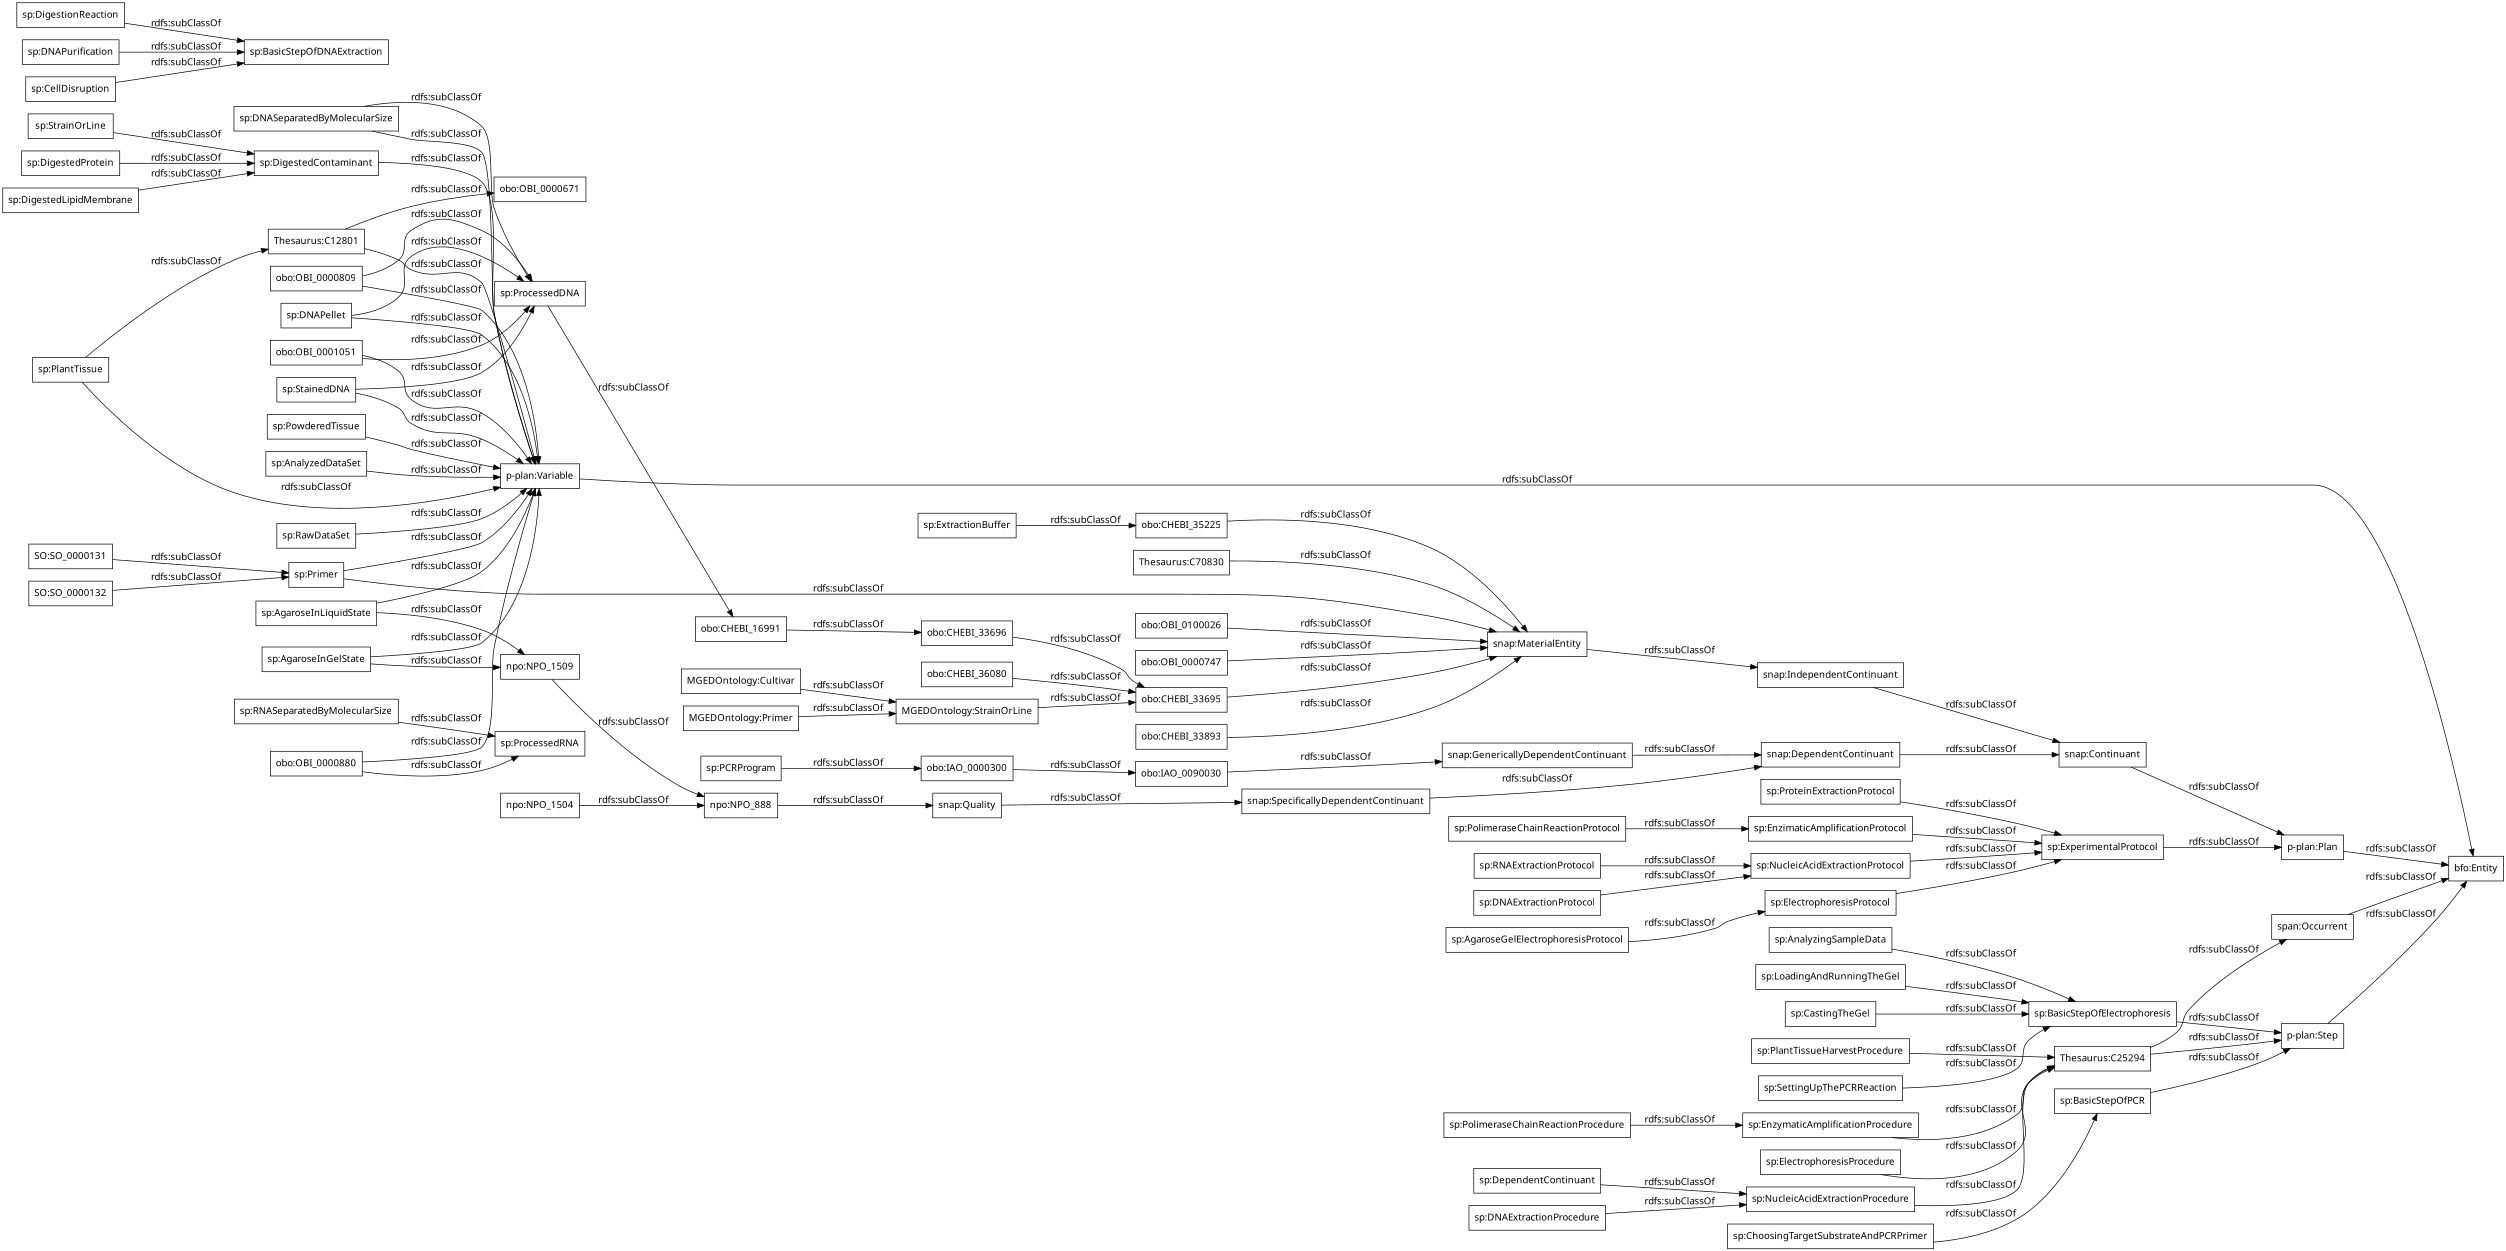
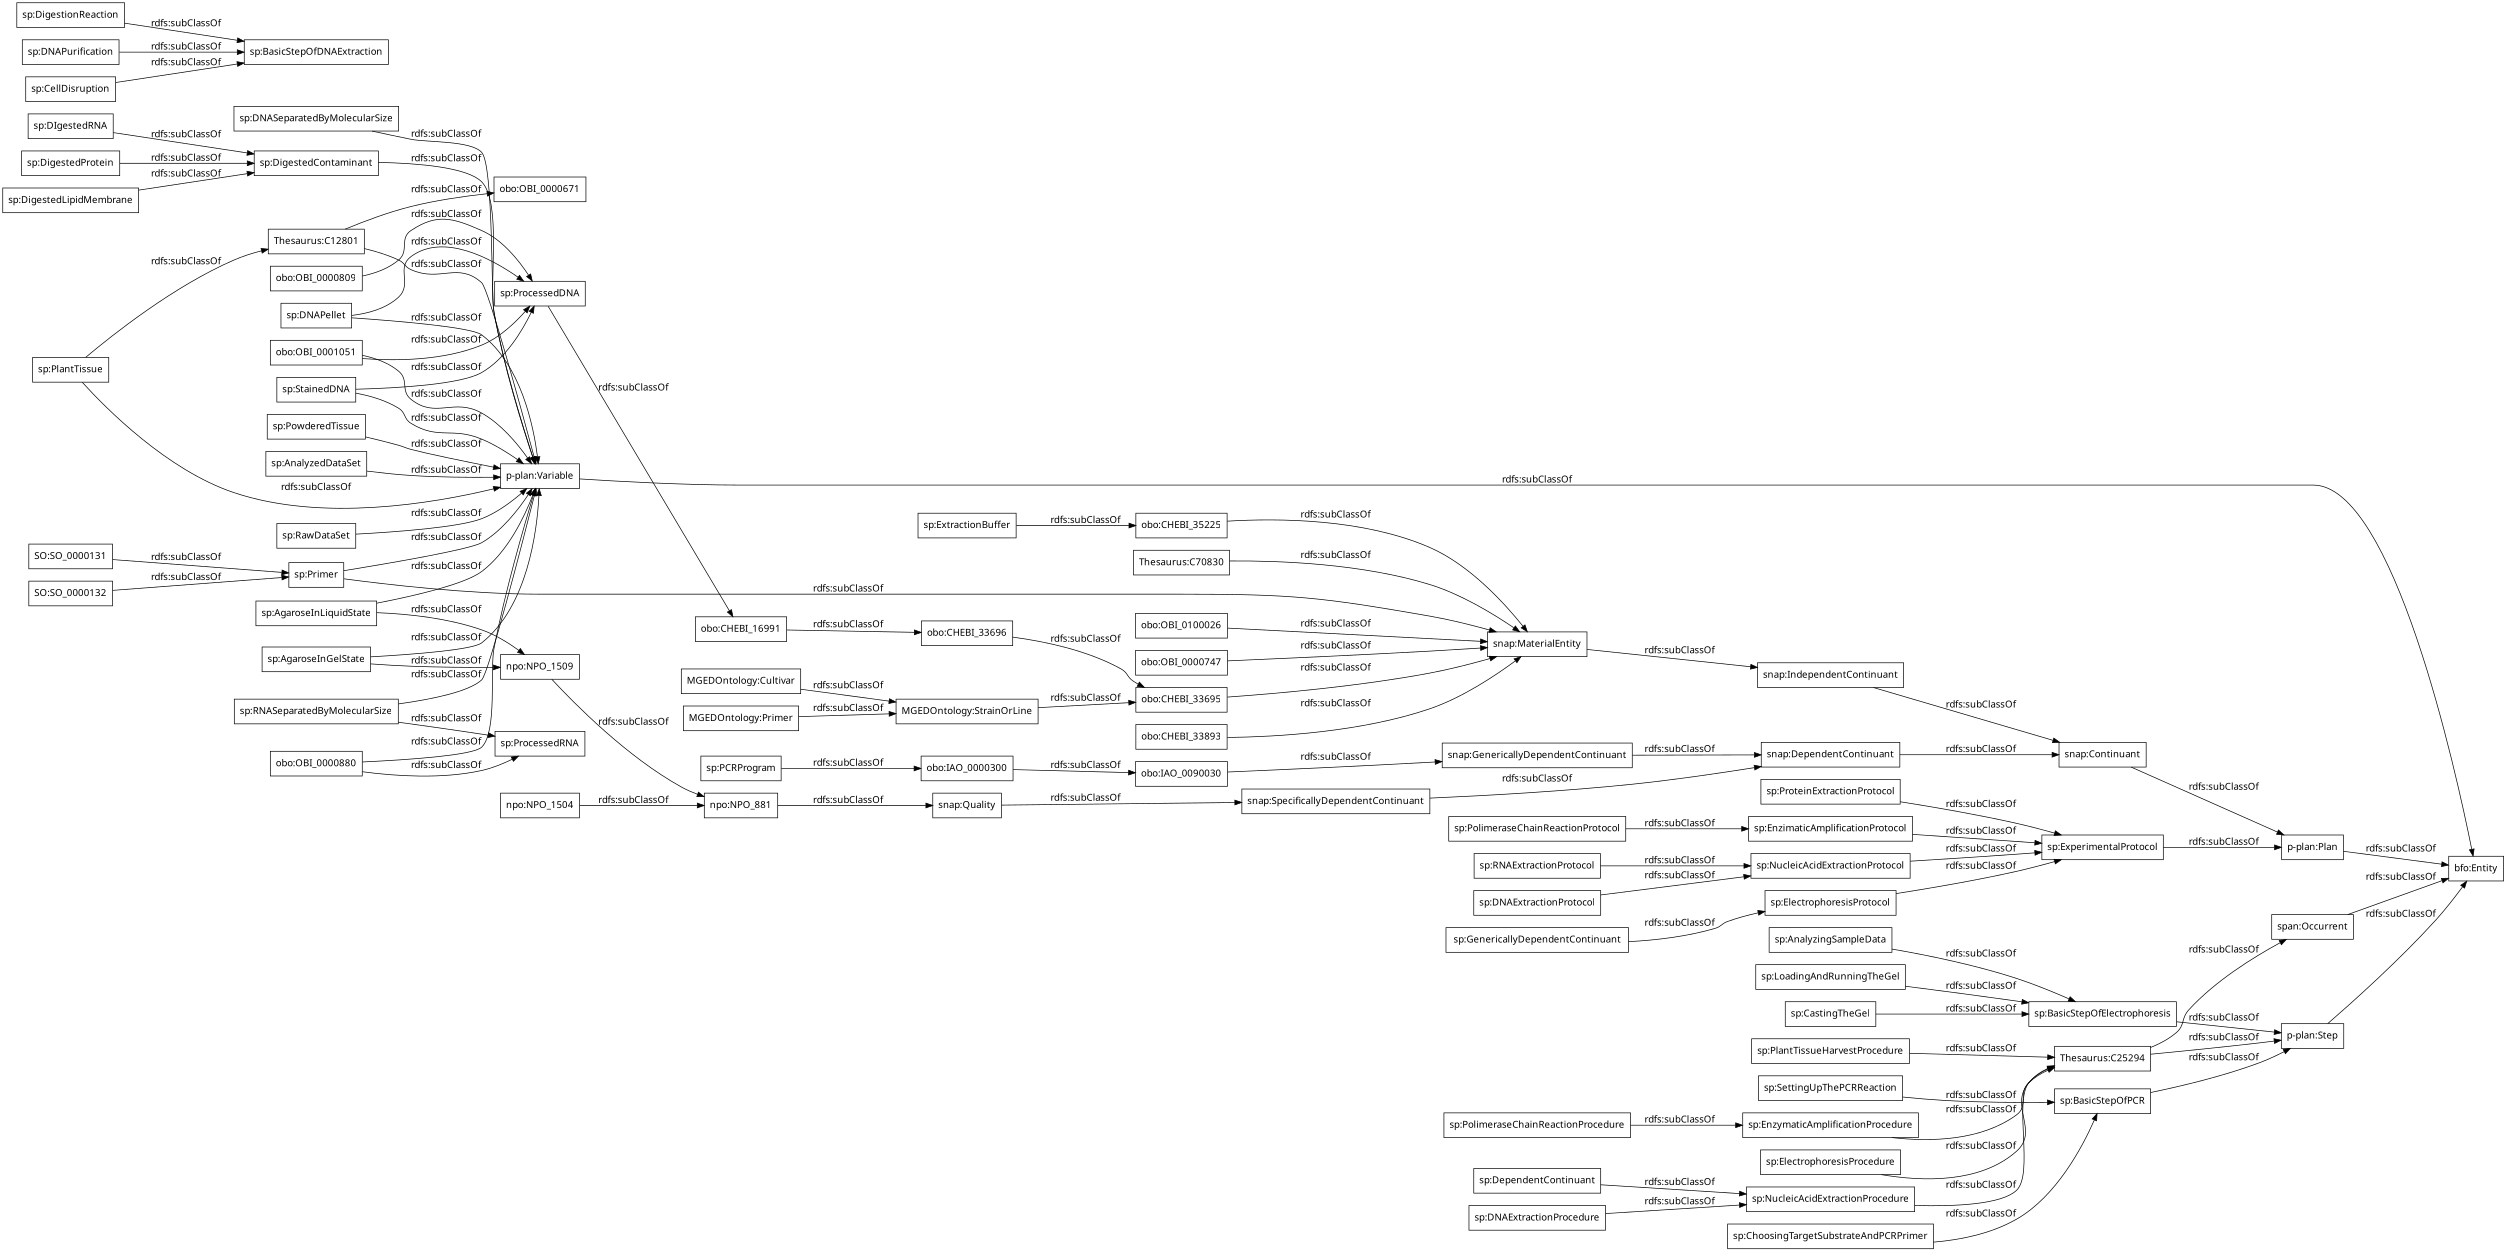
node "sp:StrainOrLine": label "sp:StrainOrLine" -> "sp:DIgestedRNA"
edge "sp:DNASeparatedByMolecularSize" -> "sp:ProcessedDNA": removed, label "rdfs:subClassOf"
edge "obo:OBI_0000809" -> "p-plan:Variable": now "sp:RNASeparatedByMolecularSize" -> "p-plan:Variable"
node "obo:CHEBI_36080": removed
node "npo:NPO_888": label "npo:NPO_888" -> "npo:NPO_881"
node "sp:AgaroseGelElectrophoresisProtocol": label "sp:AgaroseGelElectrophoresisProtocol" -> "sp:GenericallyDependentContinuant"
edge "sp:SettingUpThePCRReaction" -> "sp:BasicStepOfElectrophoresis": now "sp:SettingUpThePCRReaction" -> "sp:BasicStepOfPCR"
